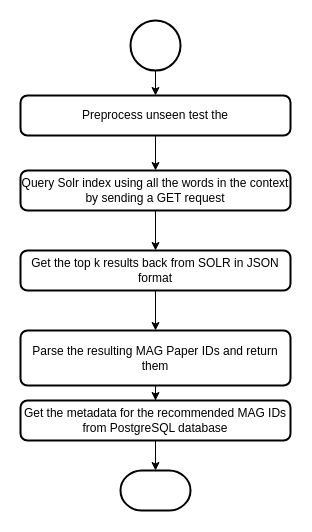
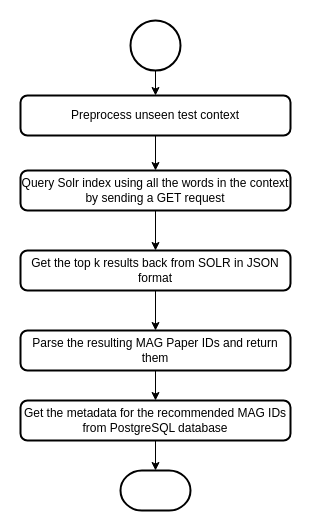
node "Preprocess unseen test the": label "Preprocess unseen test the" -> "Preprocess unseen test context"
node "Parse the resulting MAG Paper IDs and return them": size 270x55 -> 270x40
